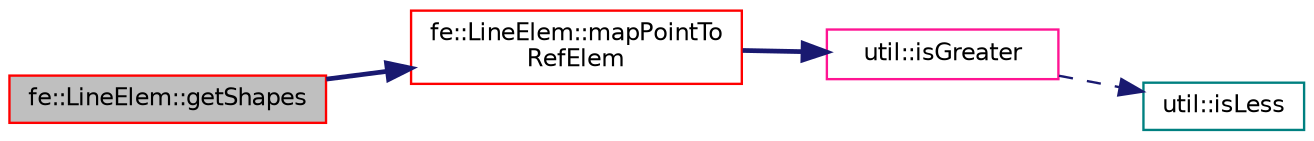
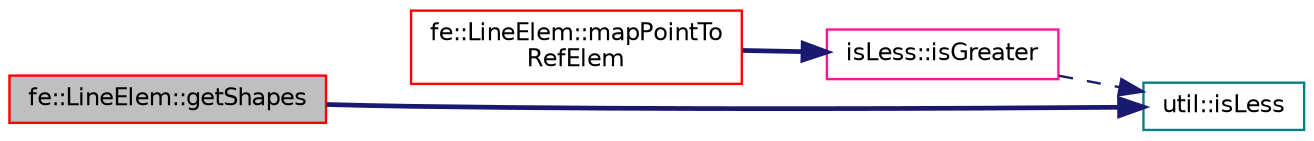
node "util::isGreater": label "util::isGreater" -> "isLess::isGreater"
edge "fe::LineElem::getShapes" -> "fe::LineElem::mapPointTo RefElem": now "fe::LineElem::getShapes" -> "util::isLess"
